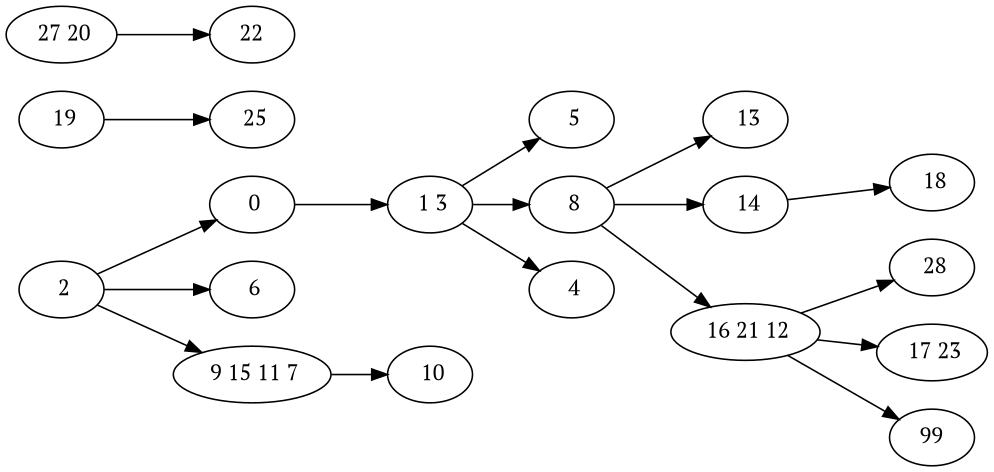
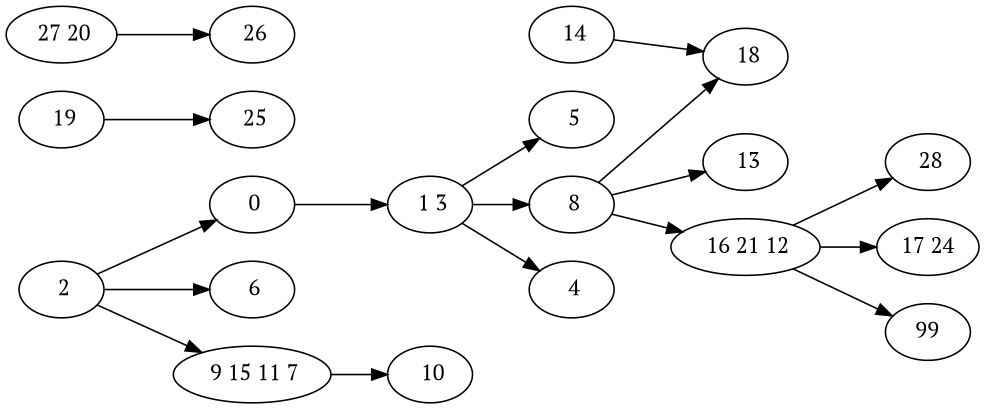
node "22": label "22" -> "26"
edge "8" -> "14": now "8" -> "18"
node "17 23": label "17 23" -> "17 24"
